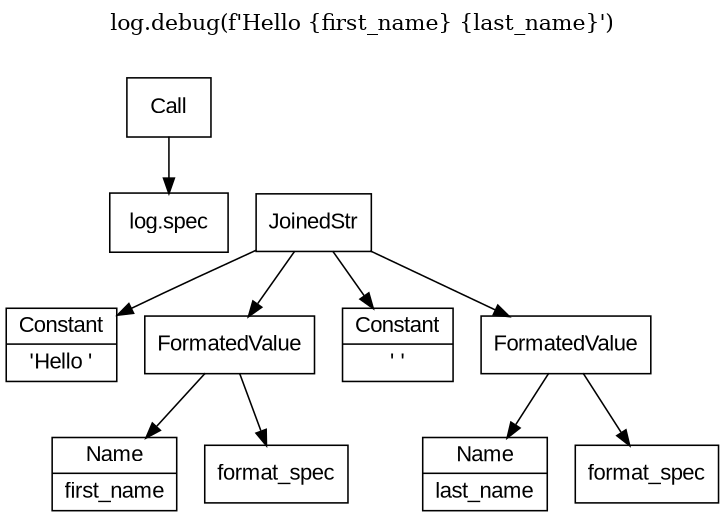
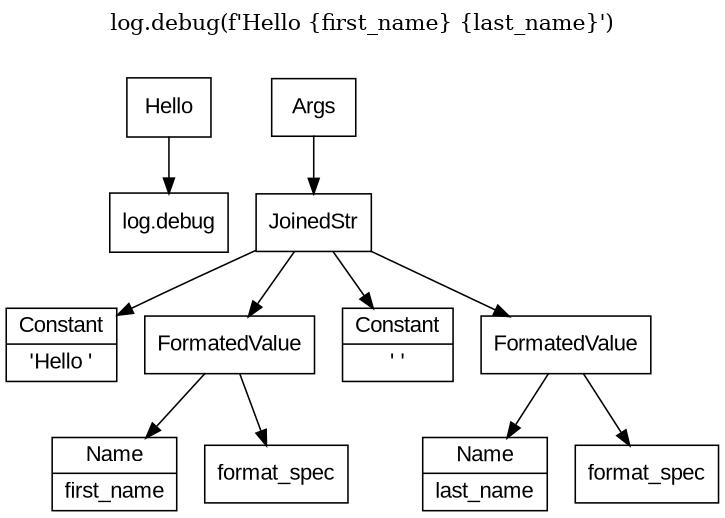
node "Call": label "Call" -> "Hello"
node "Args": added
node "log.spec": label "log.spec" -> "log.debug"
